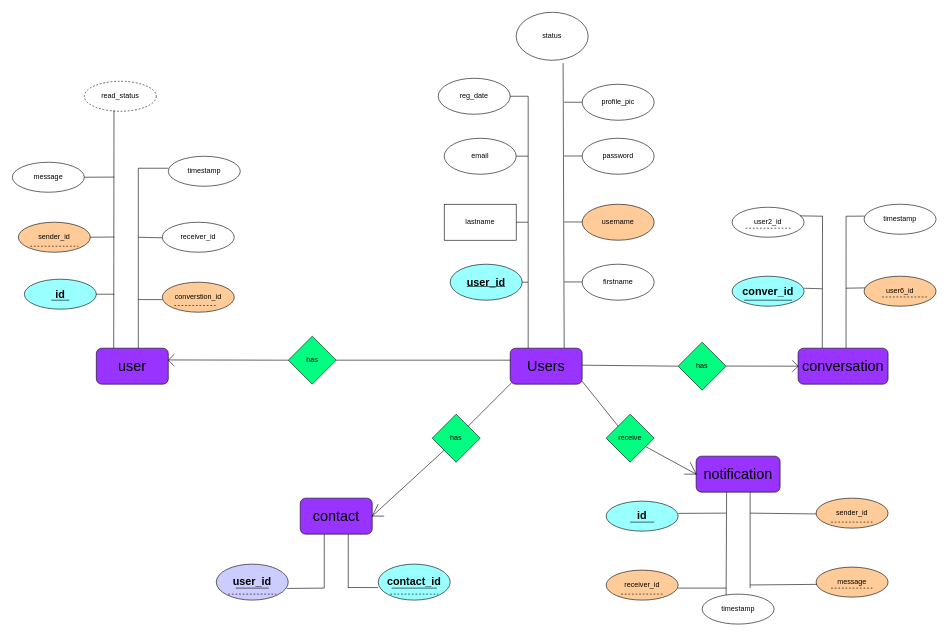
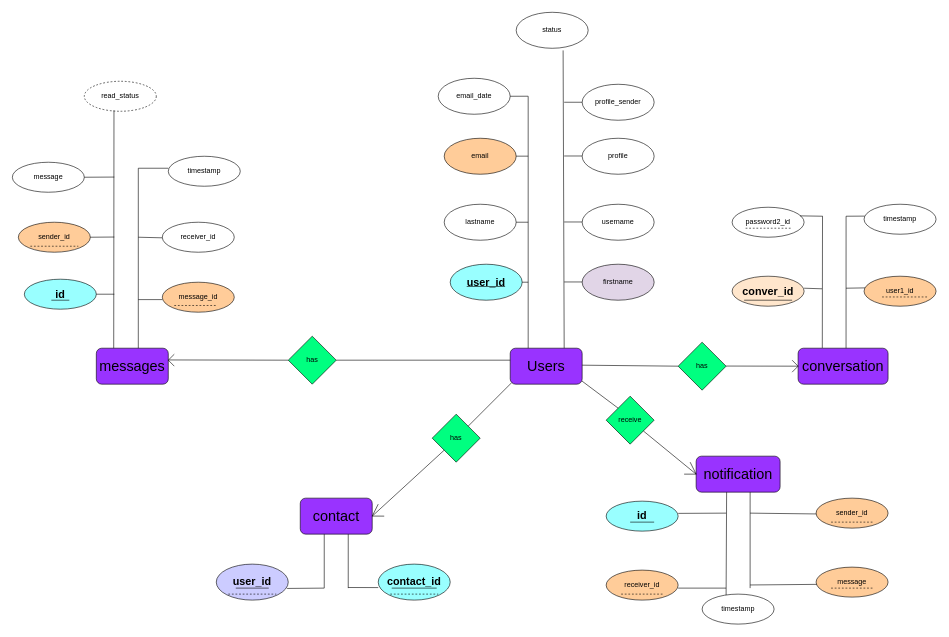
node "status": size 72x48 -> 72x36
node "reg_date": label "reg_date" -> "email_date"
node "profile_pic": label "profile_pic" -> "profile_sender"
node "email": fillcolor #ffffff -> #ffcc99
node "password": label "password" -> "profile"
node "lastname": shape rectangle -> ellipse
node "username": fillcolor #ffcc99 -> #ffffff
node "user2_id": label "user2_id" -> "password2_id"
node "firstname": fillcolor #ffffff -> #e1d5e7
node "conver_id": fillcolor #99ffff -> #ffe6cc
node "user6_id": label "user6_id" -> "user1_id"
node "converstion_id": label "converstion_id" -> "message_id"
node "user": label "user" -> "messages"
node "receive": moved (630, 438) -> (630, 420)
